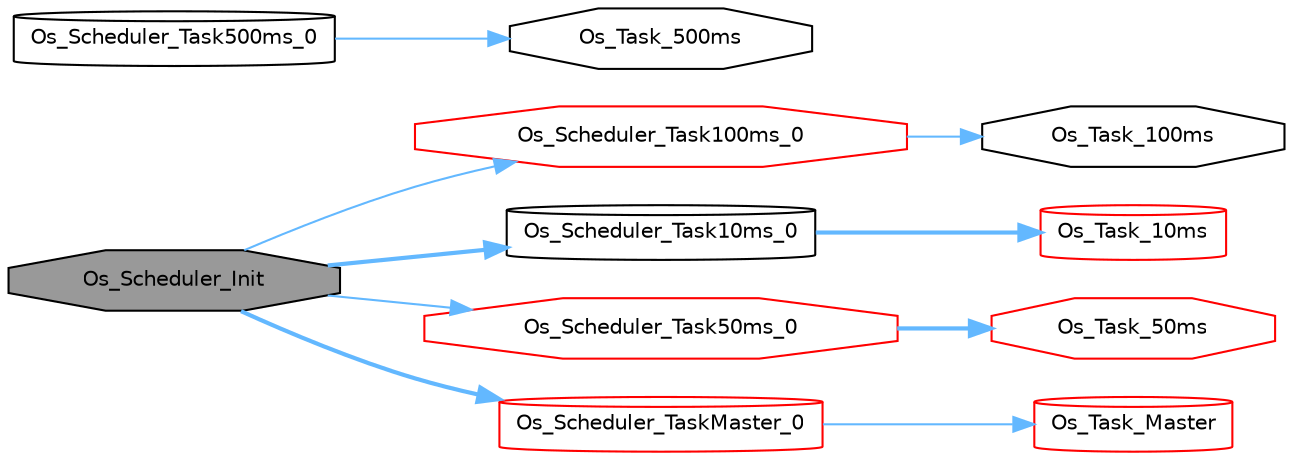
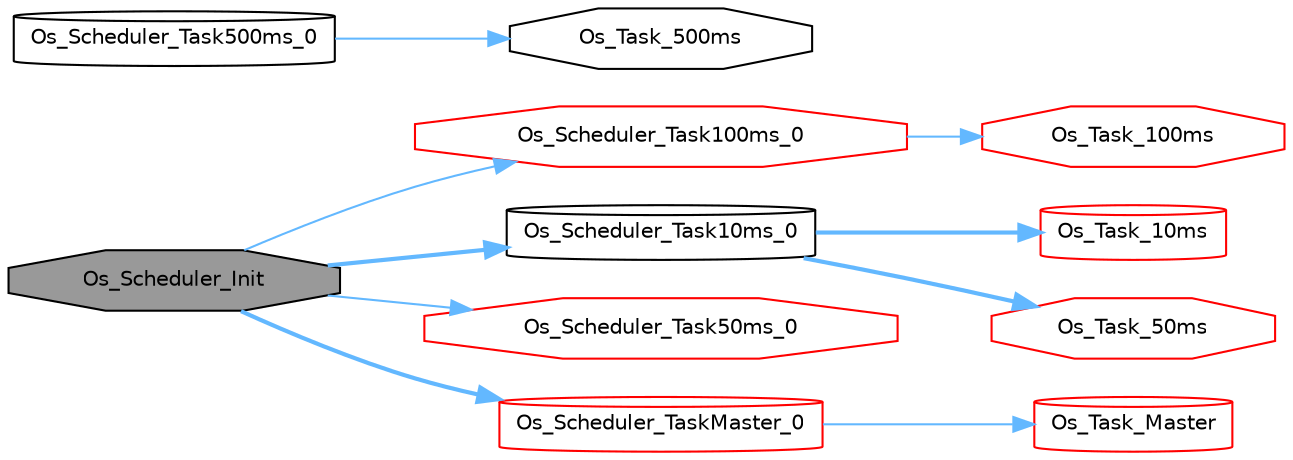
node "Os_Task_100ms": color black -> red
edge "Os_Scheduler_Task50ms_0" -> "Os_Task_50ms": now "Os_Scheduler_Task10ms_0" -> "Os_Task_50ms"
